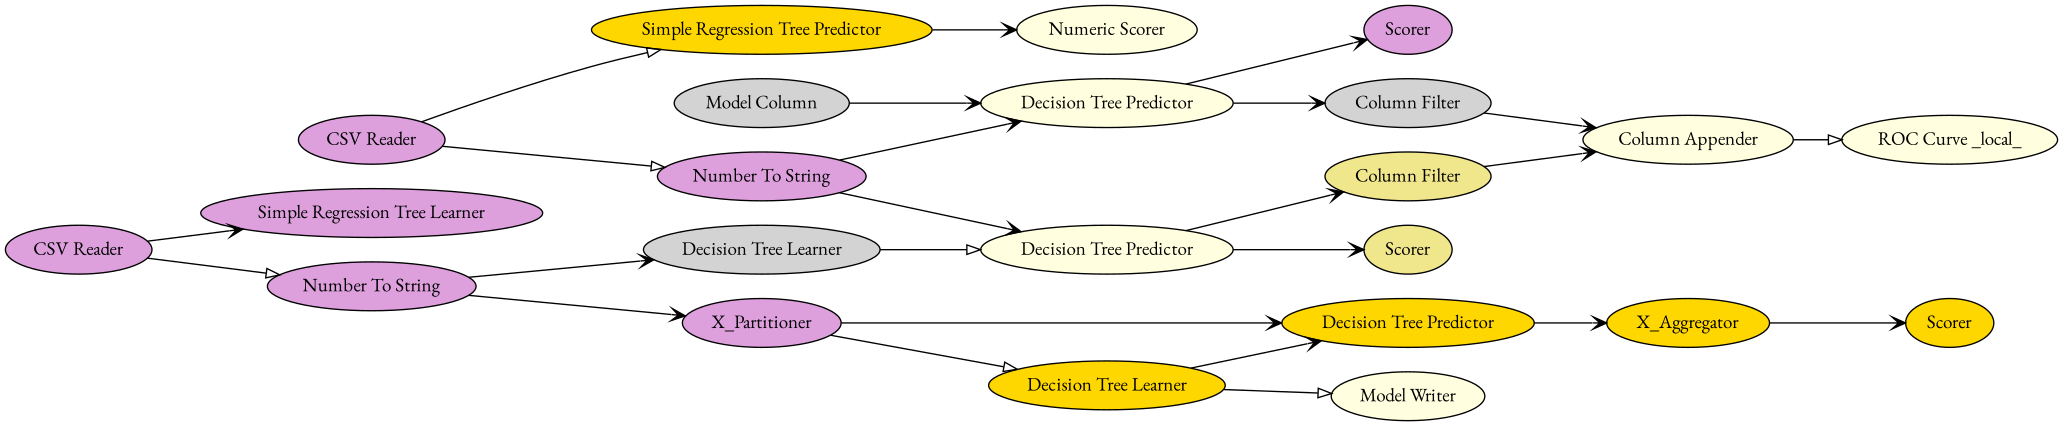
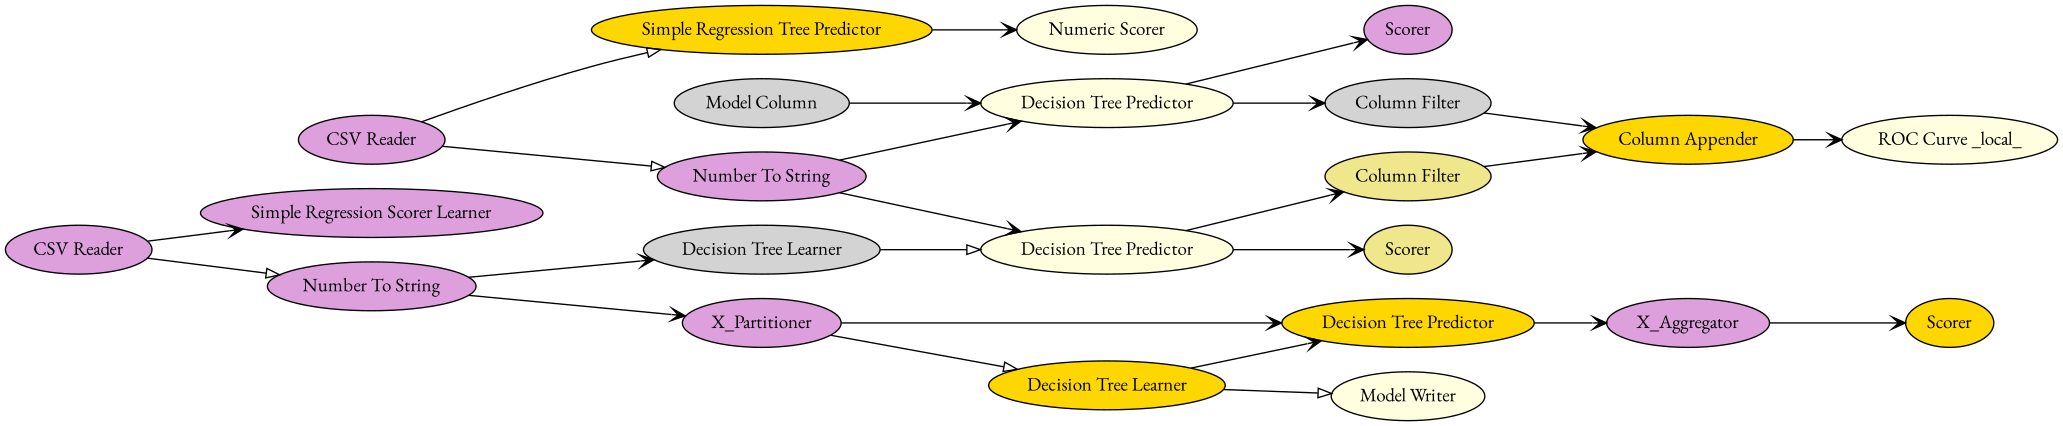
node "Column Appender": fillcolor lightyellow -> gold
edge "Column Appender" -> "ROC Curve _local_": arrowhead onormal -> vee
node "Simple Regression Tree Learner": label "Simple Regression Tree Learner" -> "Simple Regression Scorer Learner"
node "X_Aggregator": fillcolor gold -> plum
